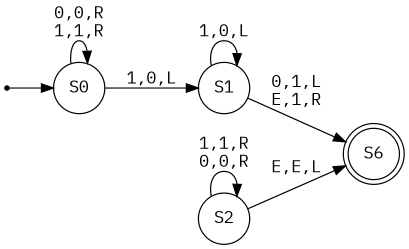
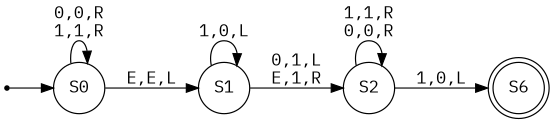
edge "S0" -> "S1": label "1,0,L" -> "E,E,L"
edge "S1" -> "S6": now "S1" -> "S2"
edge "S2" -> "S6": label "E,E,L" -> "1,0,L"
